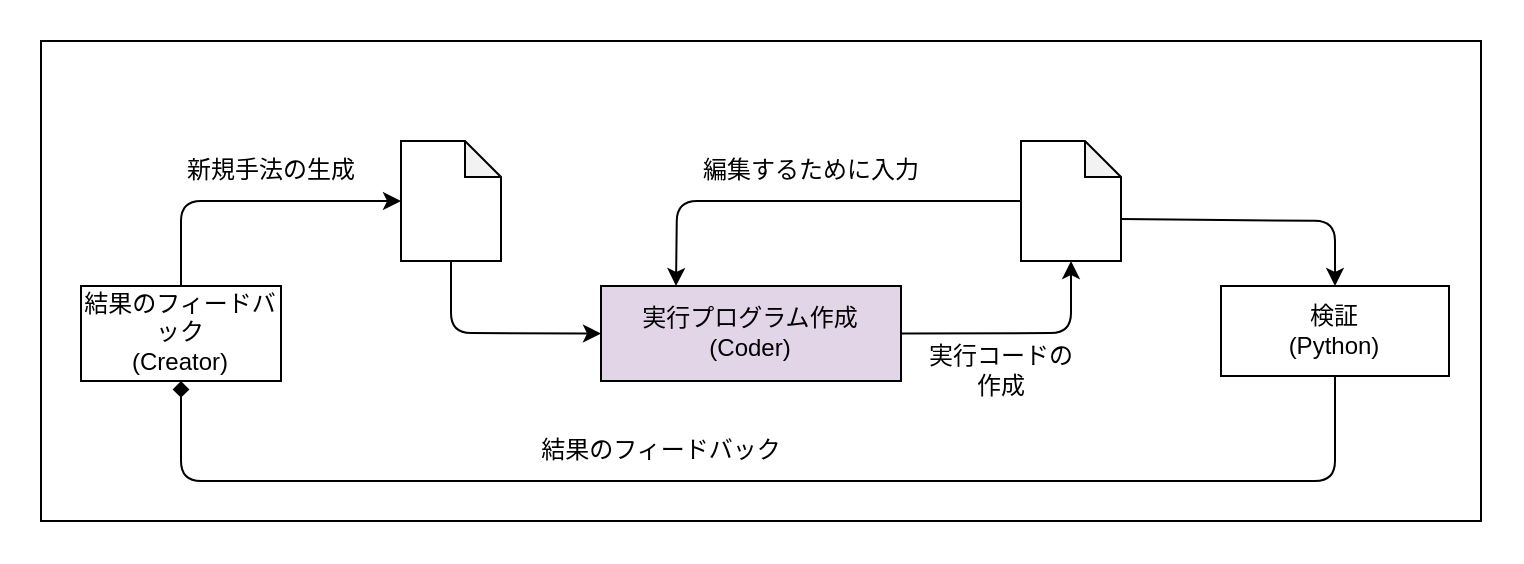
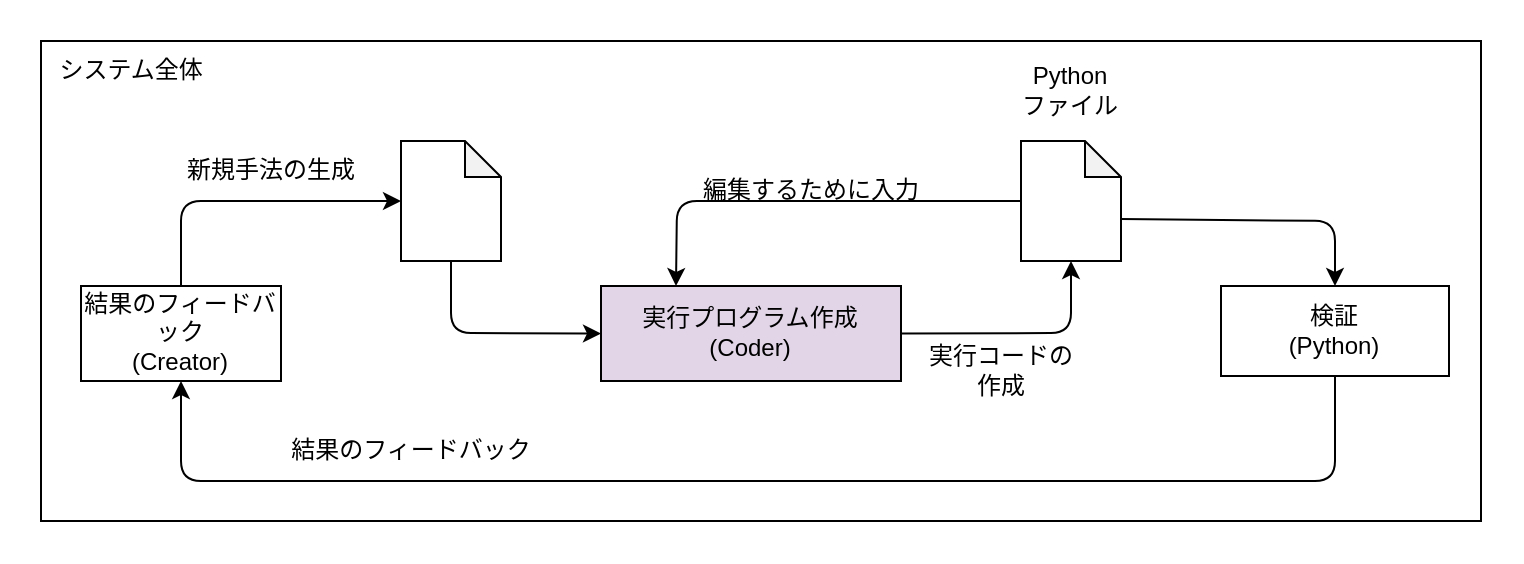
node "システム全体": added
node "Python ファイル": added
node "編集するために入力": moved (811, 171) -> (811, 191)
edge "検証 (Python)" -> "結果のフィードバック (Creator)": arrowhead diamond -> classic
node "結果のフィードバック": moved (661, 451) -> (411, 451)
